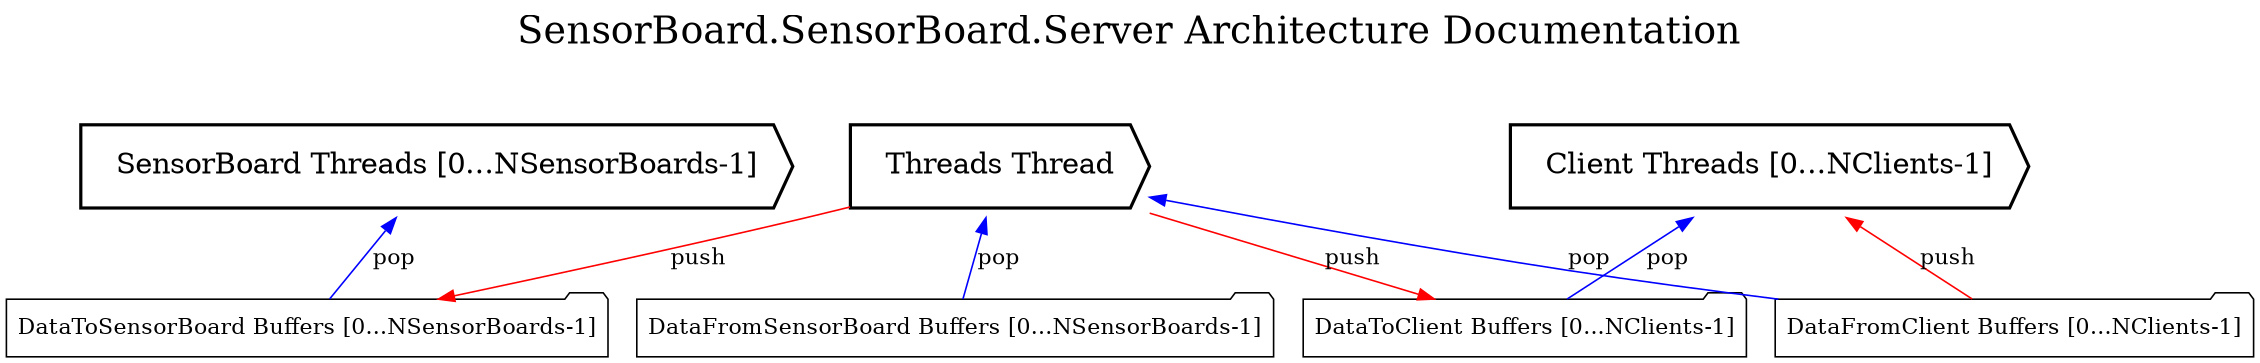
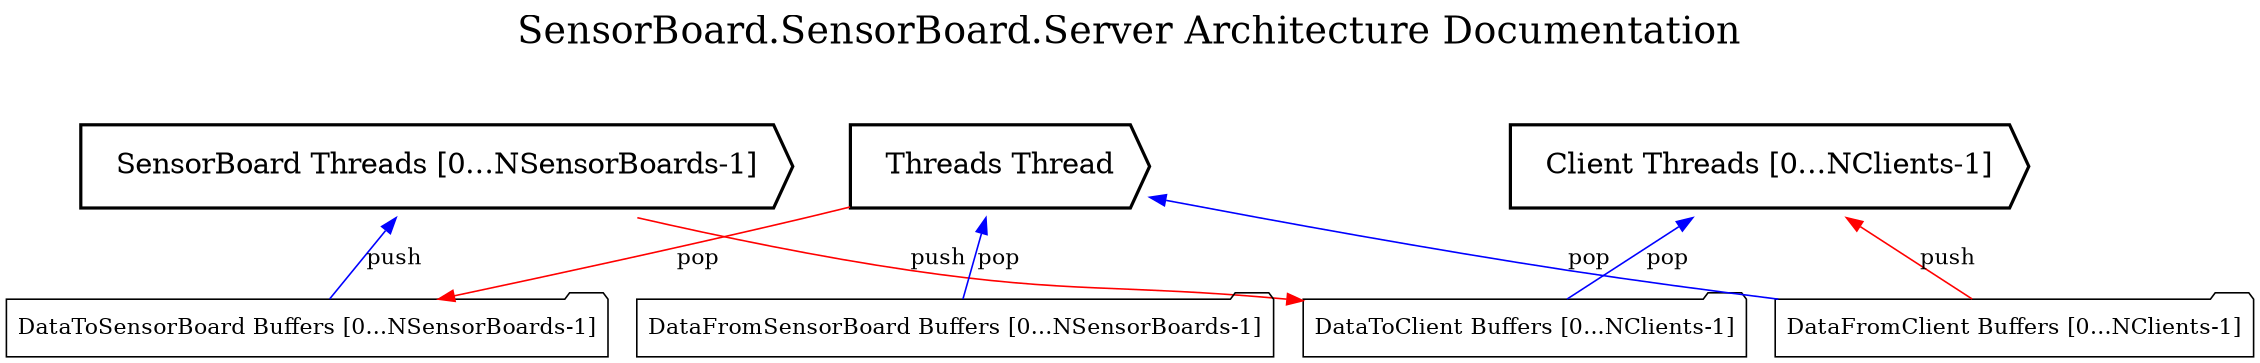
edge "Threads Thread" -> "DataToClient Buffers [0...NClients-1]": now "SensorBoard Threads [0...NSensorBoards-1]" -> "DataToClient Buffers [0...NClients-1]"
edge "DataToSensorBoard Buffers [0...NSensorBoards-1]" -> "SensorBoard Threads [0...NSensorBoards-1]": label "pop" -> "push"
edge "Threads Thread" -> "DataToSensorBoard Buffers [0...NSensorBoards-1]": label "push" -> "pop"
